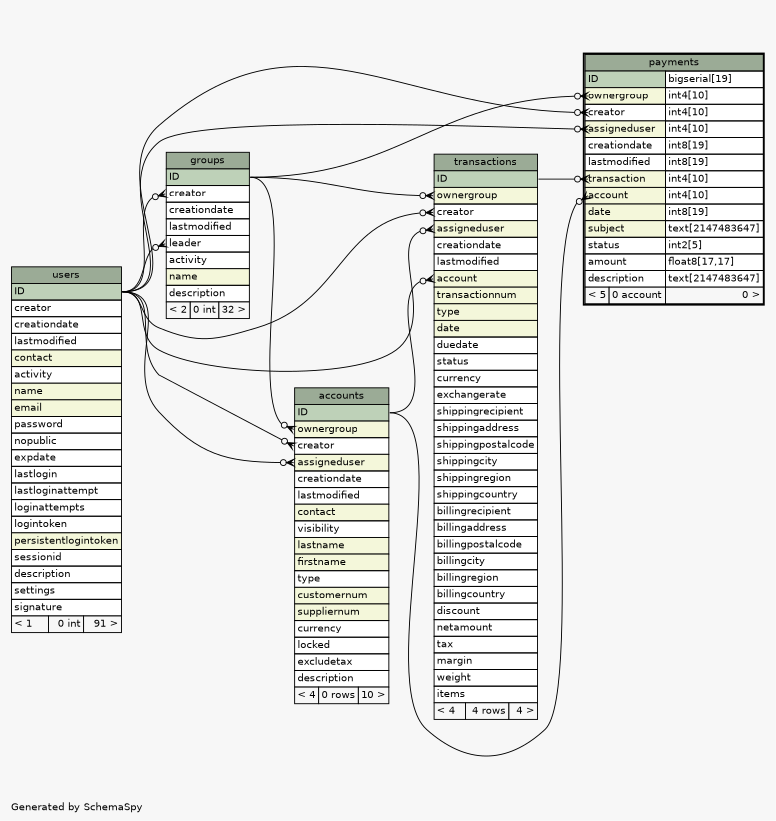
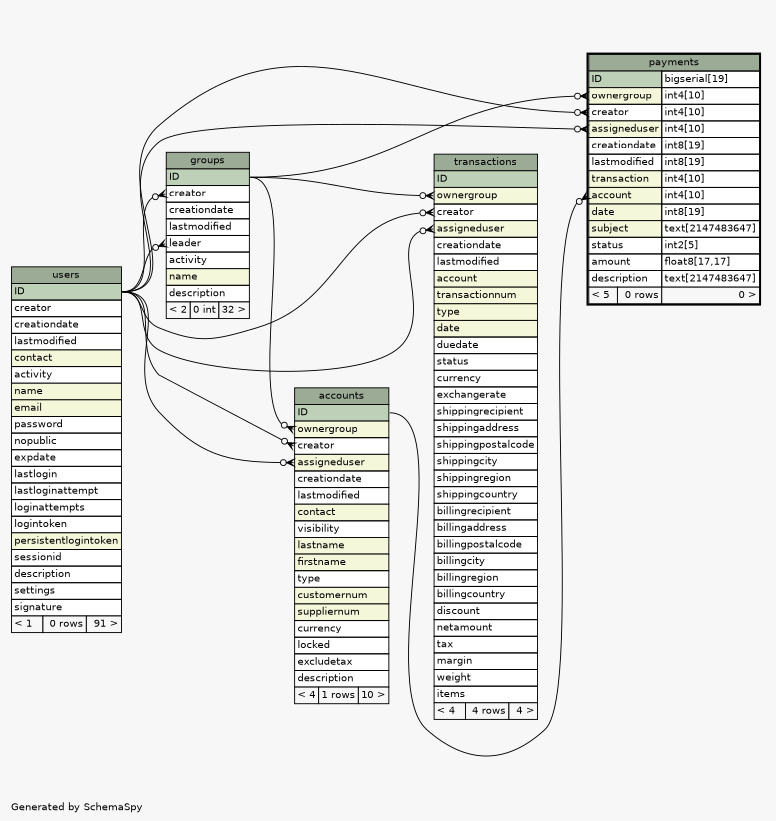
edge "transactions" -> "payments": removed
node "payments": text "0 account" -> "0 rows"
edge "accounts" -> "transactions": removed
node "users": text "0 int" -> "0 rows"
node "accounts": text "0 rows" -> "1 rows"
